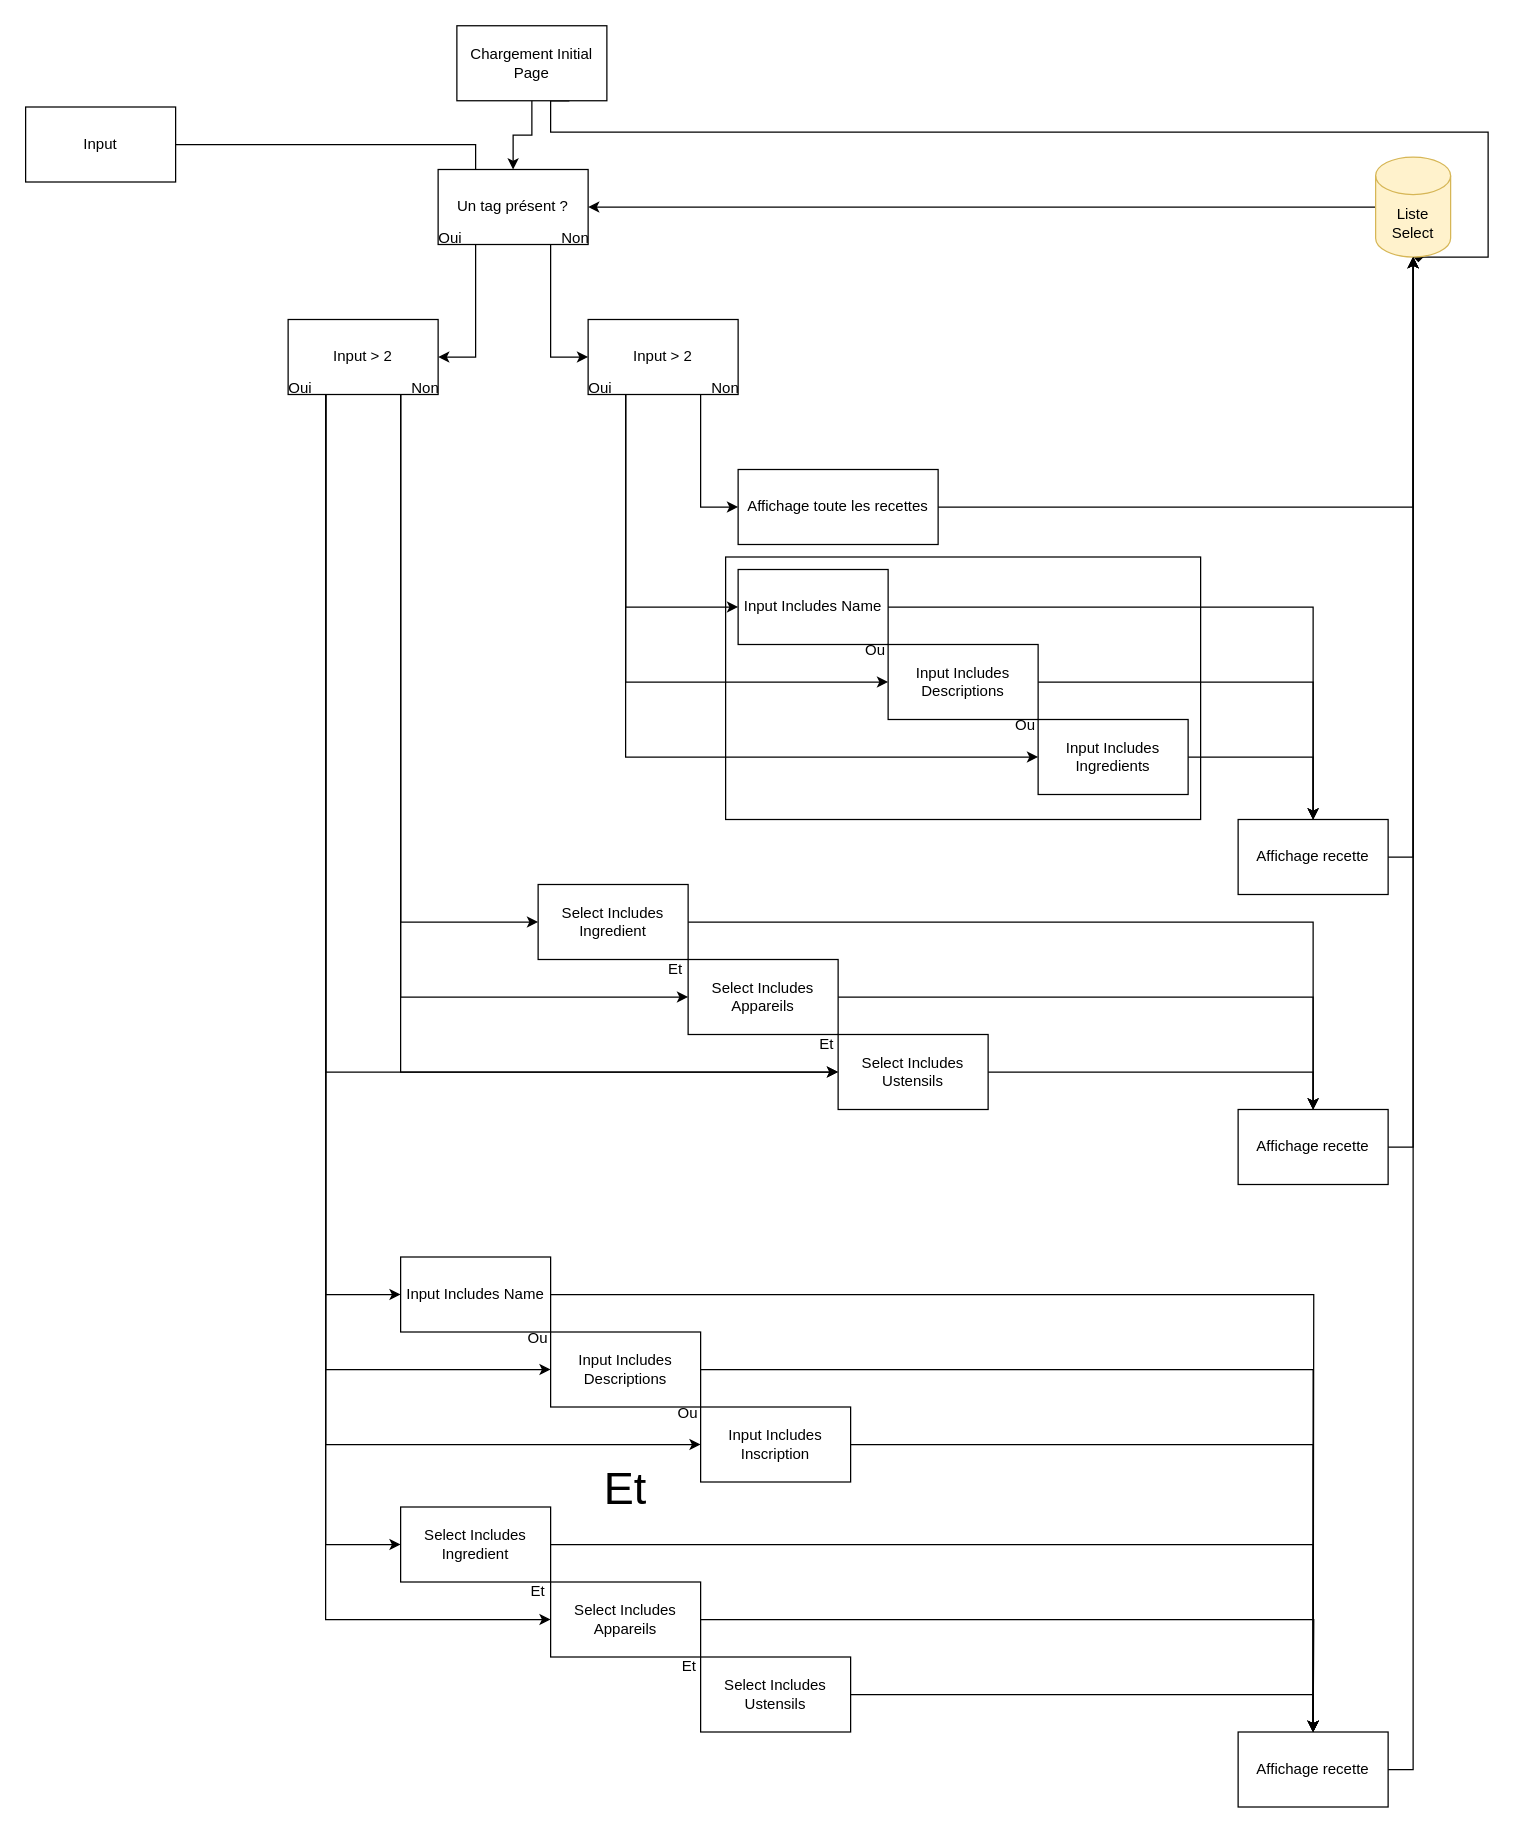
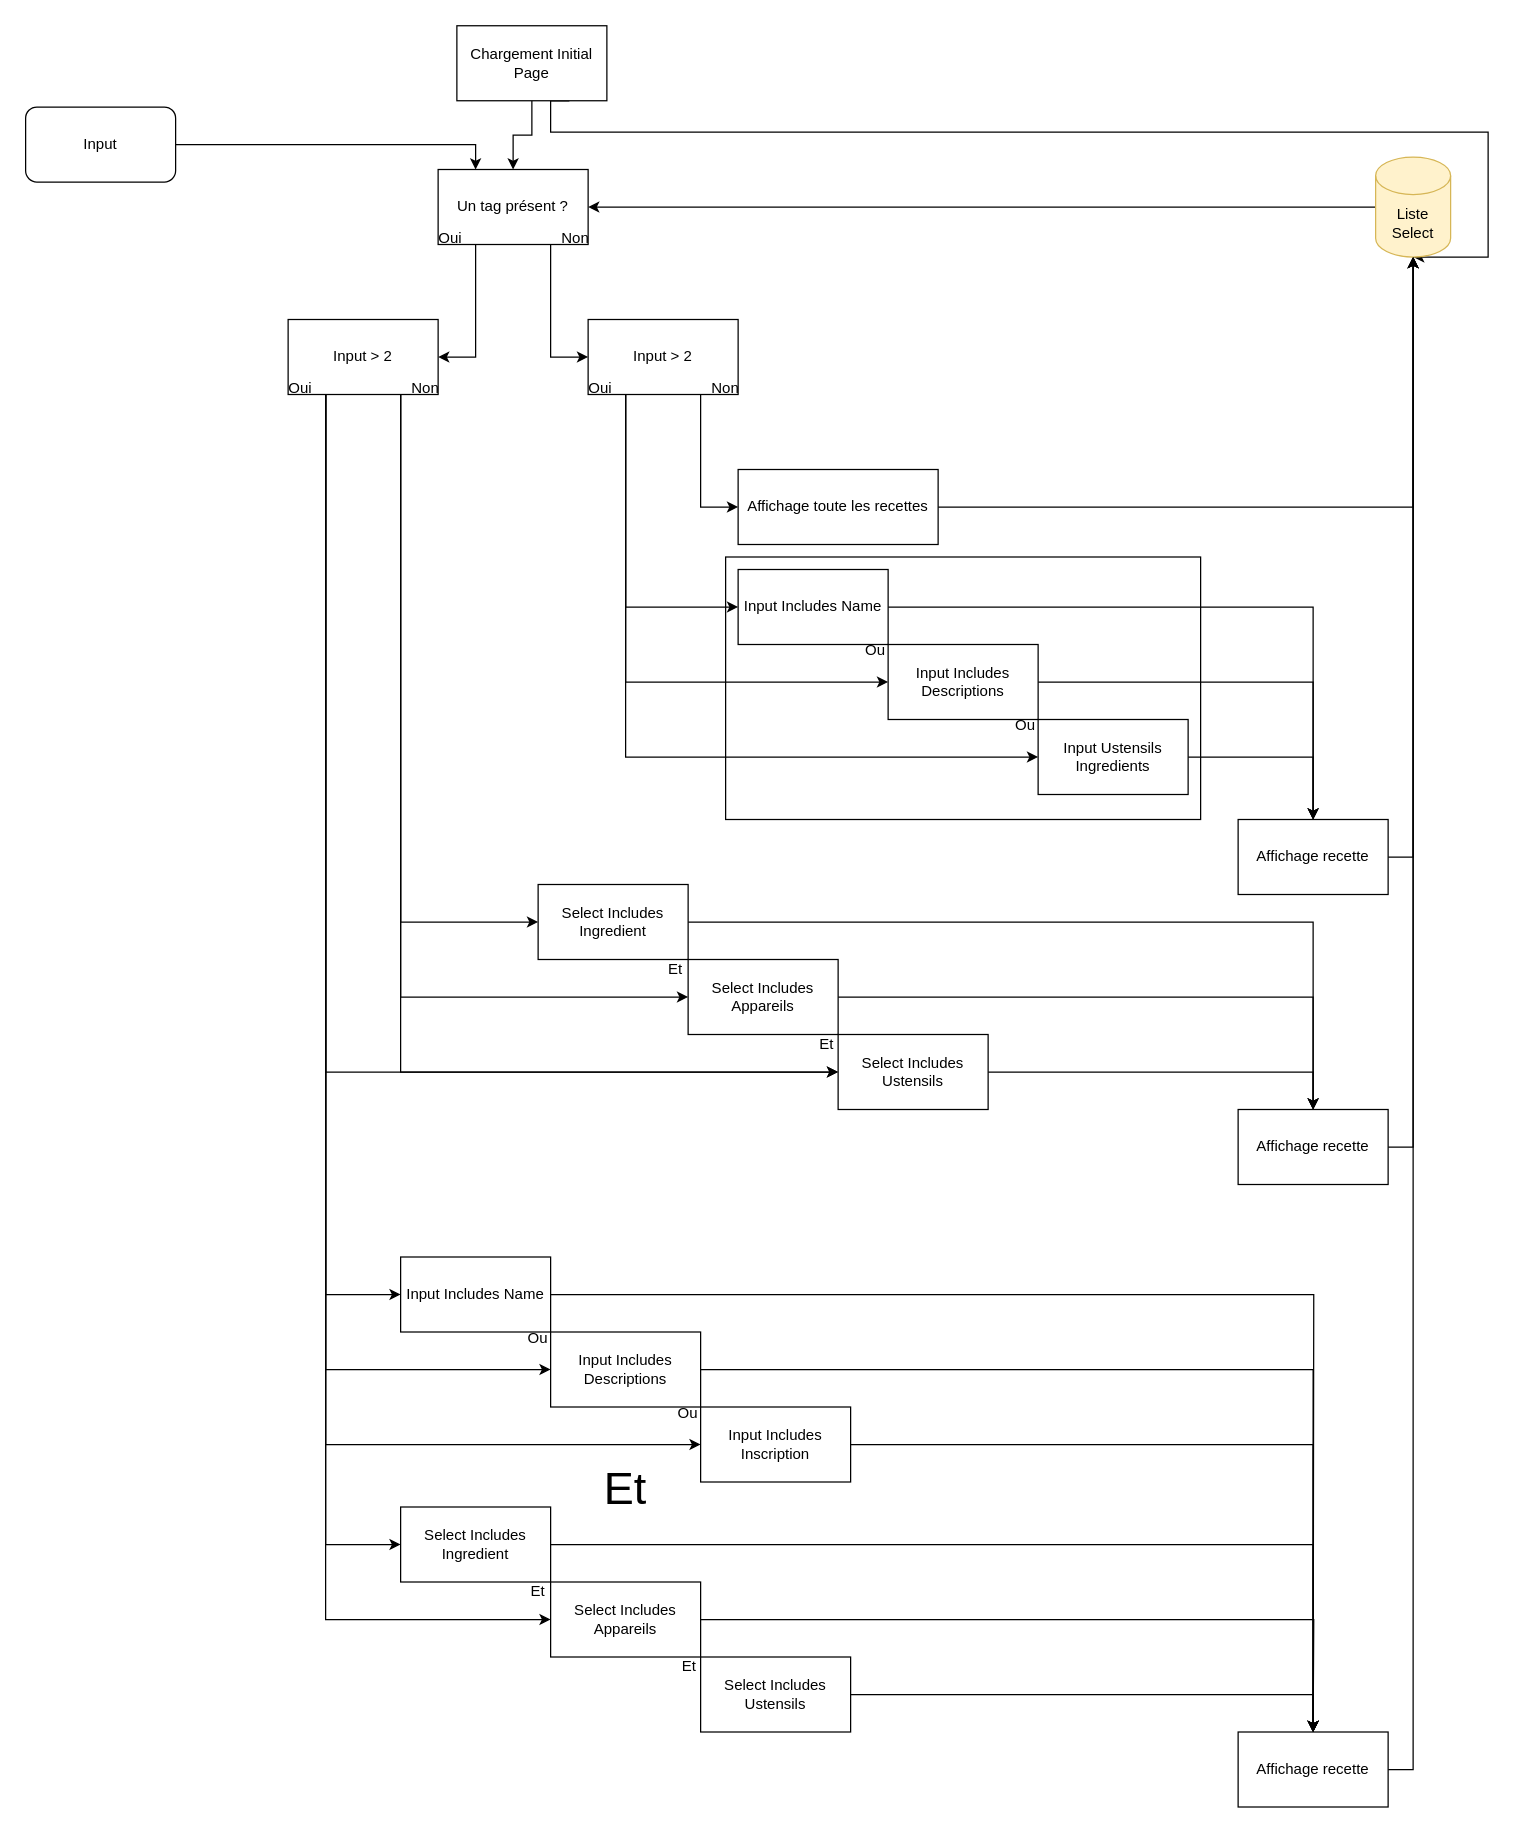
node "Input": shape rectangle -> rounded rectangle
edge "Input" -- "Un tag présent ?": arrowhead none -> classic
edge "Chargement Initial Page" -> "Liste Select": arrowhead diamond -> classic
node "Input Includes Ingredients": label "Input Includes Ingredients" -> "Input Ustensils Ingredients"
